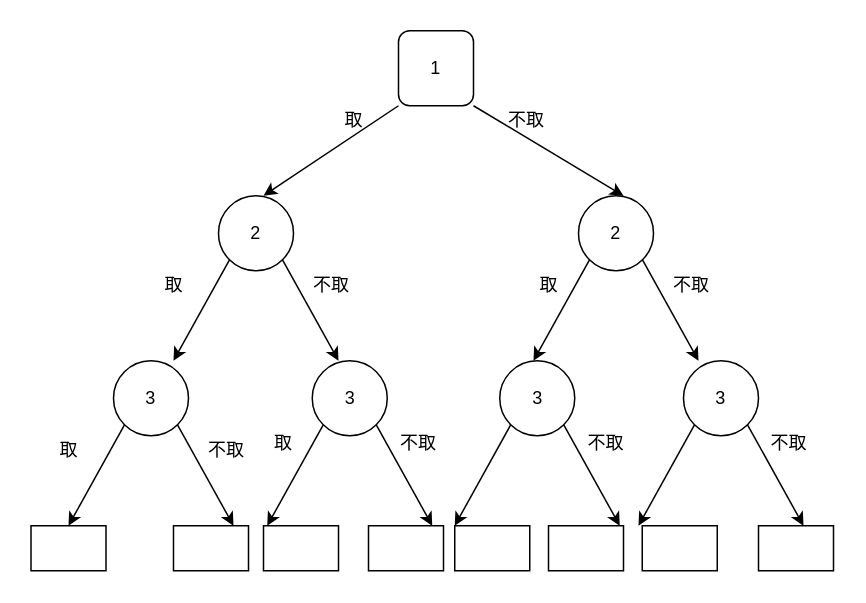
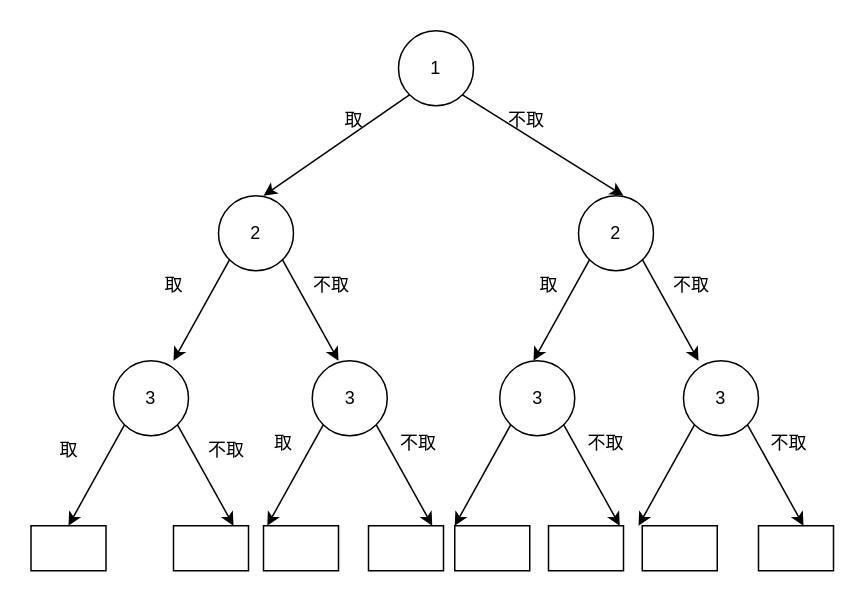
node "1": shape rounded rectangle -> ellipse
